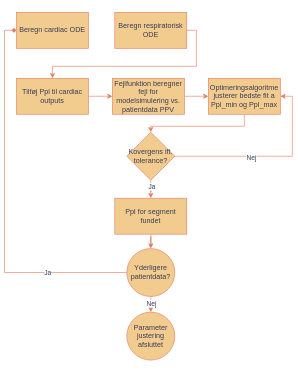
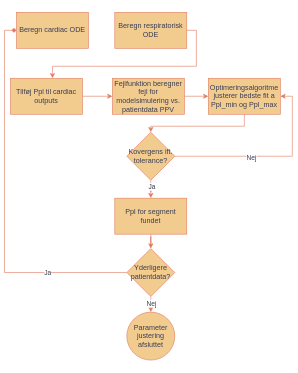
node "Tilføj Ppl til cardiac outputs": moved (53, 96) -> (47, 96)
node "Yderligere patientdata?": shape ellipse -> diamond
